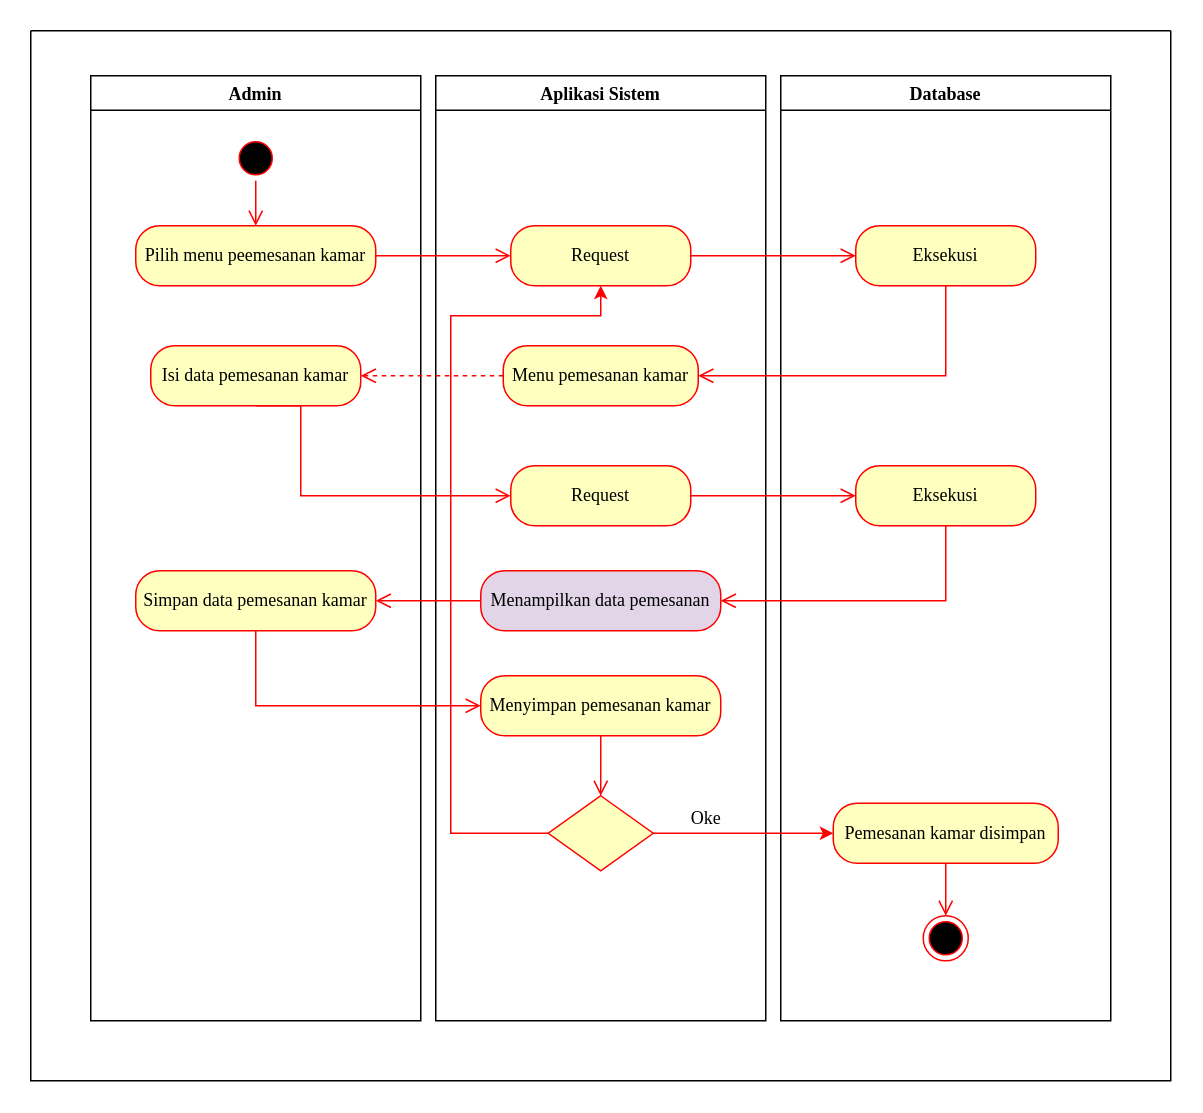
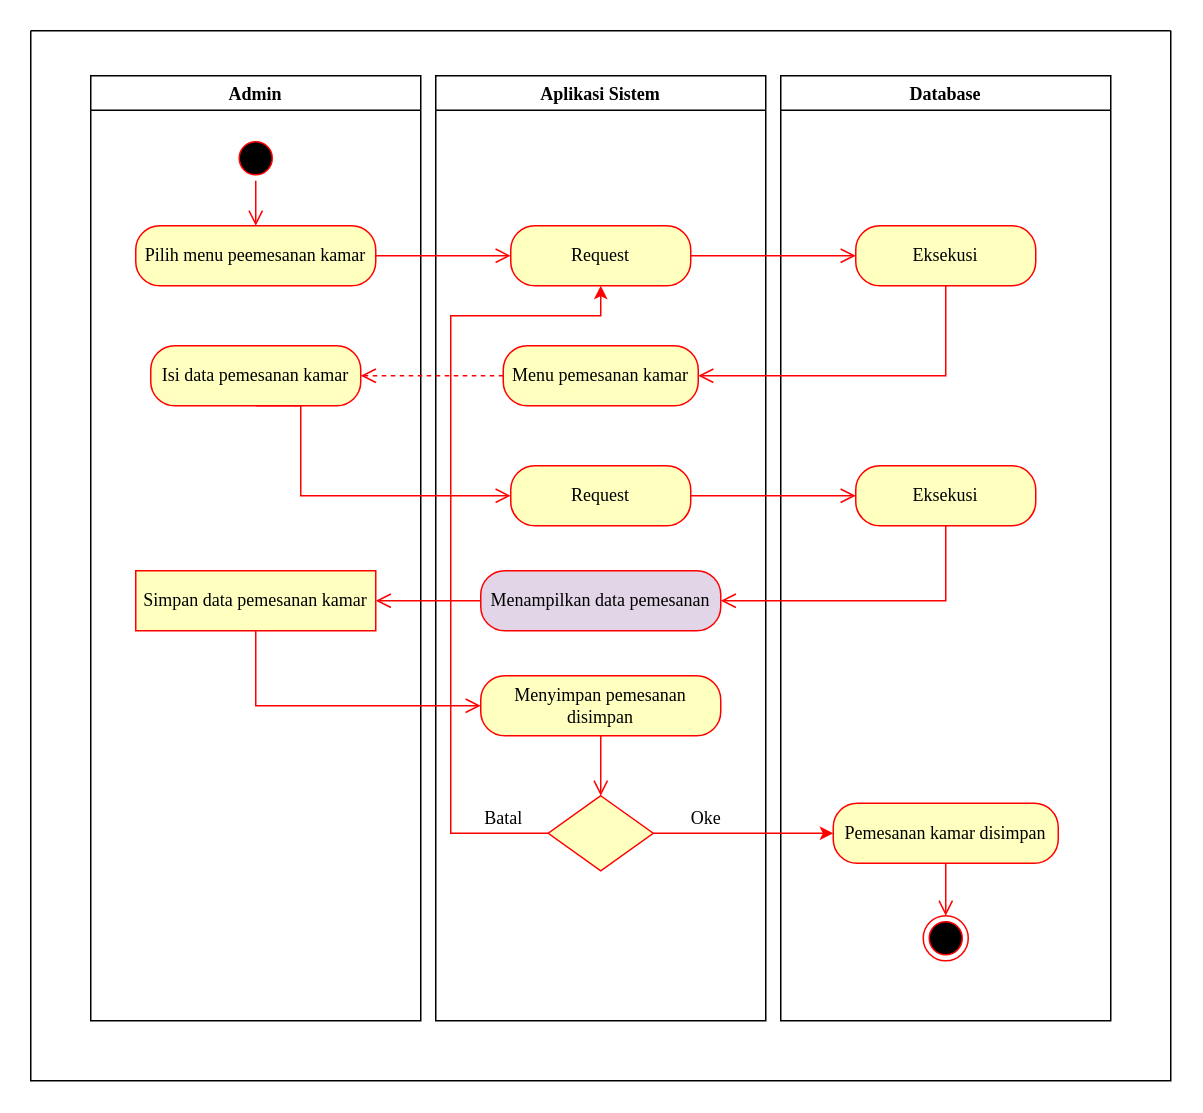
node "Simpan data pemesanan kamar": shape rounded rectangle -> rectangle
node "Menyimpan pemesanan kamar": label "Menyimpan pemesanan kamar" -> "Menyimpan pemesanan disimpan"
node "Batal": added
